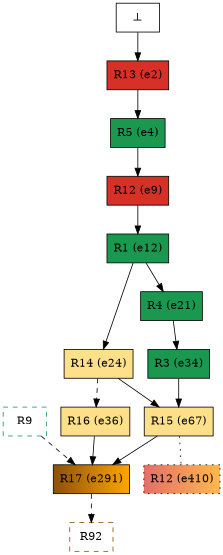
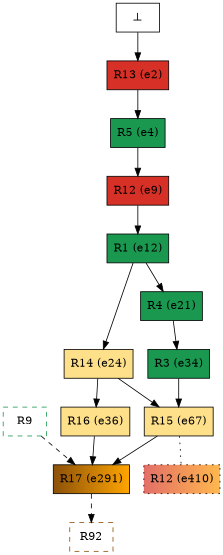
edge "R14 (e24)" -> "R16 (e36)": style dashed -> solid
